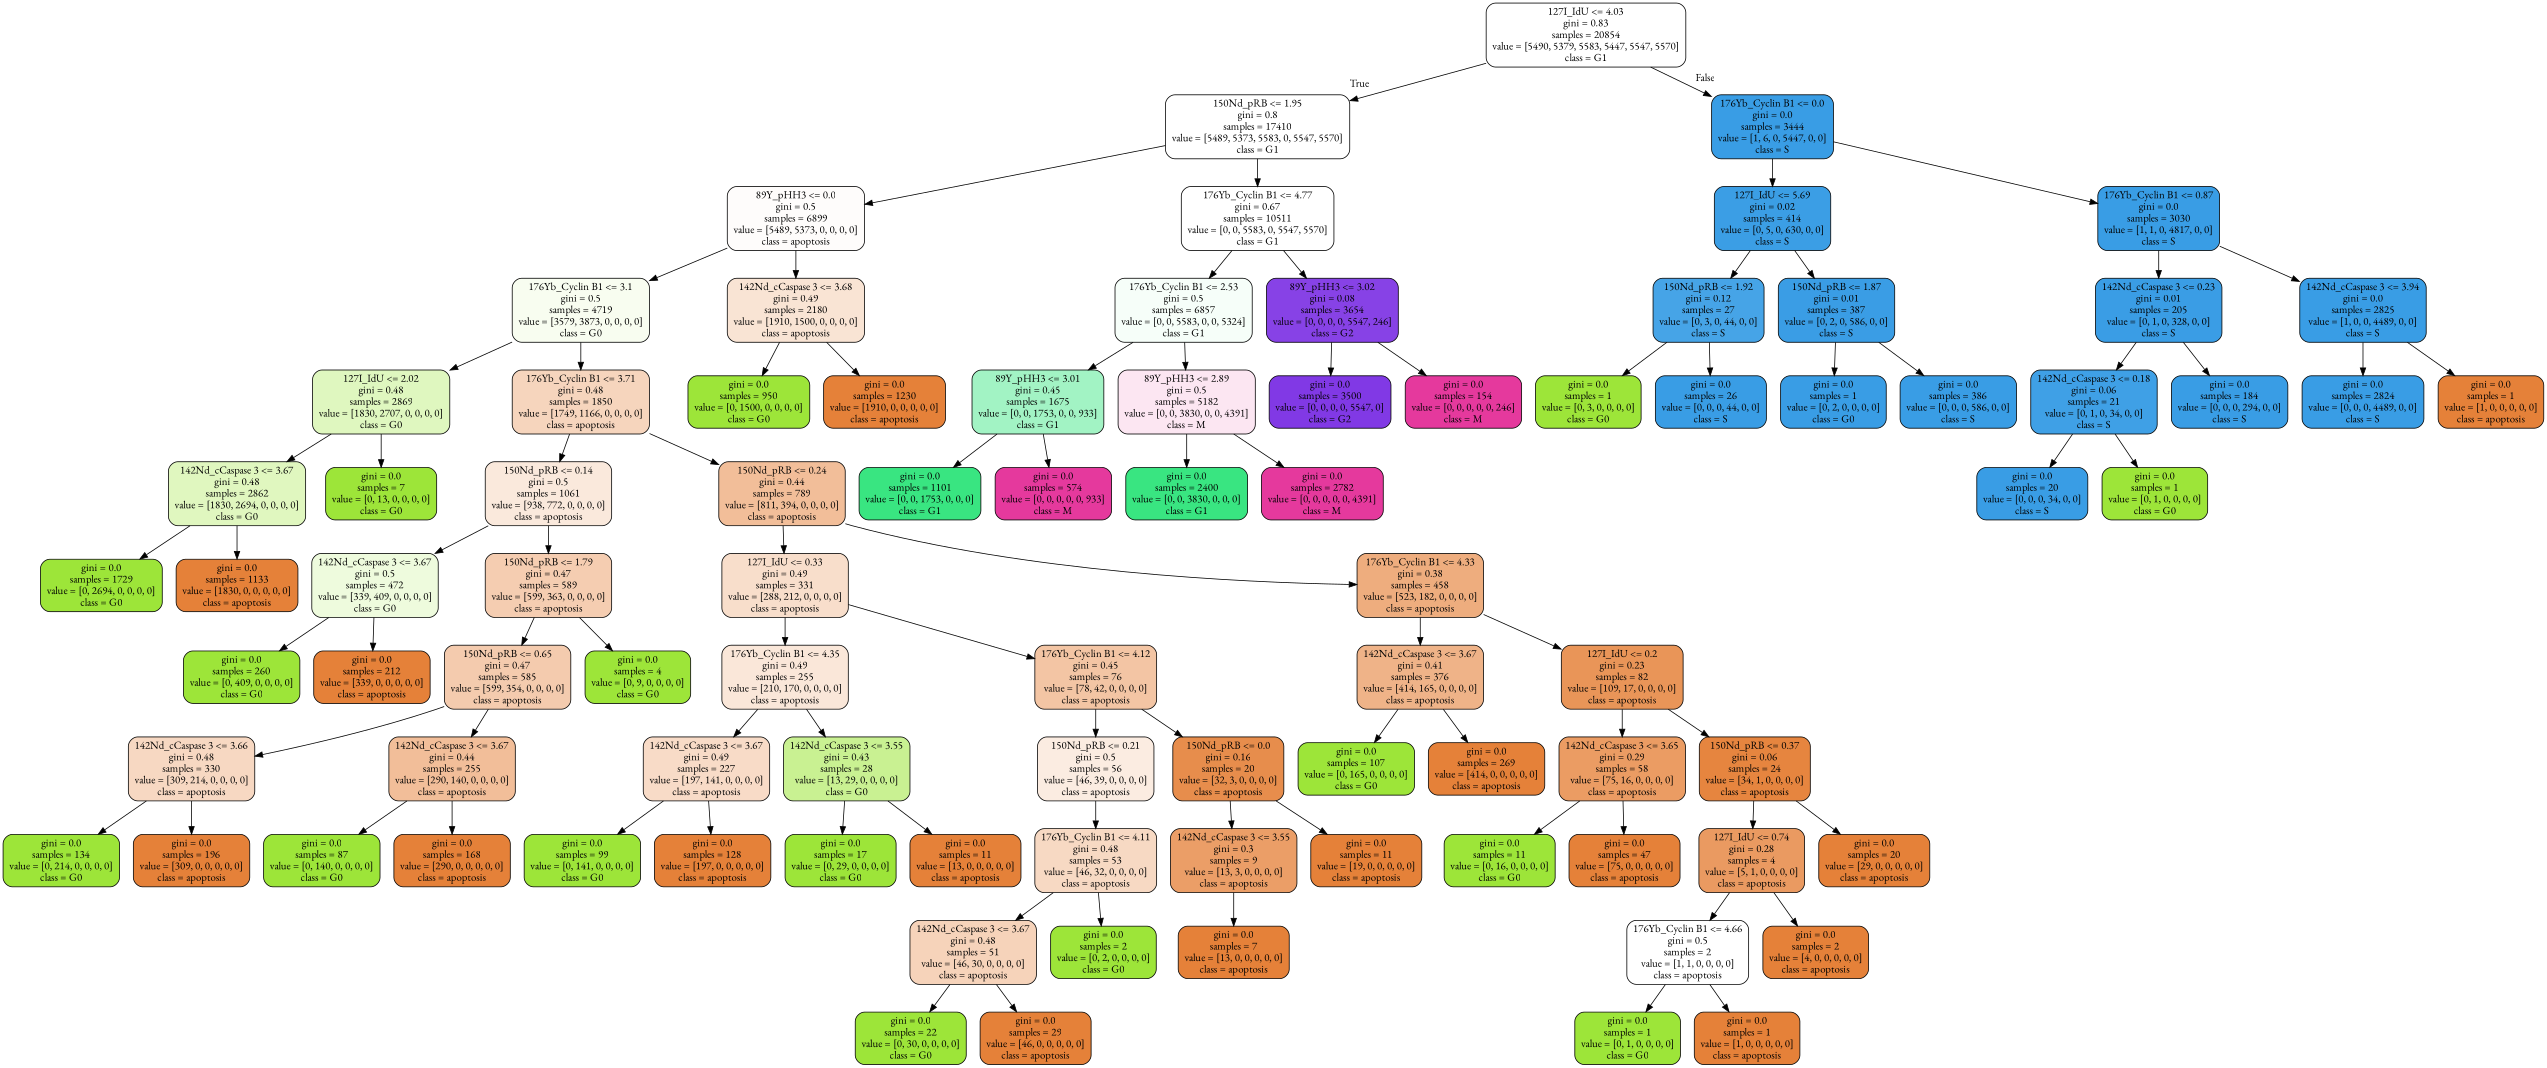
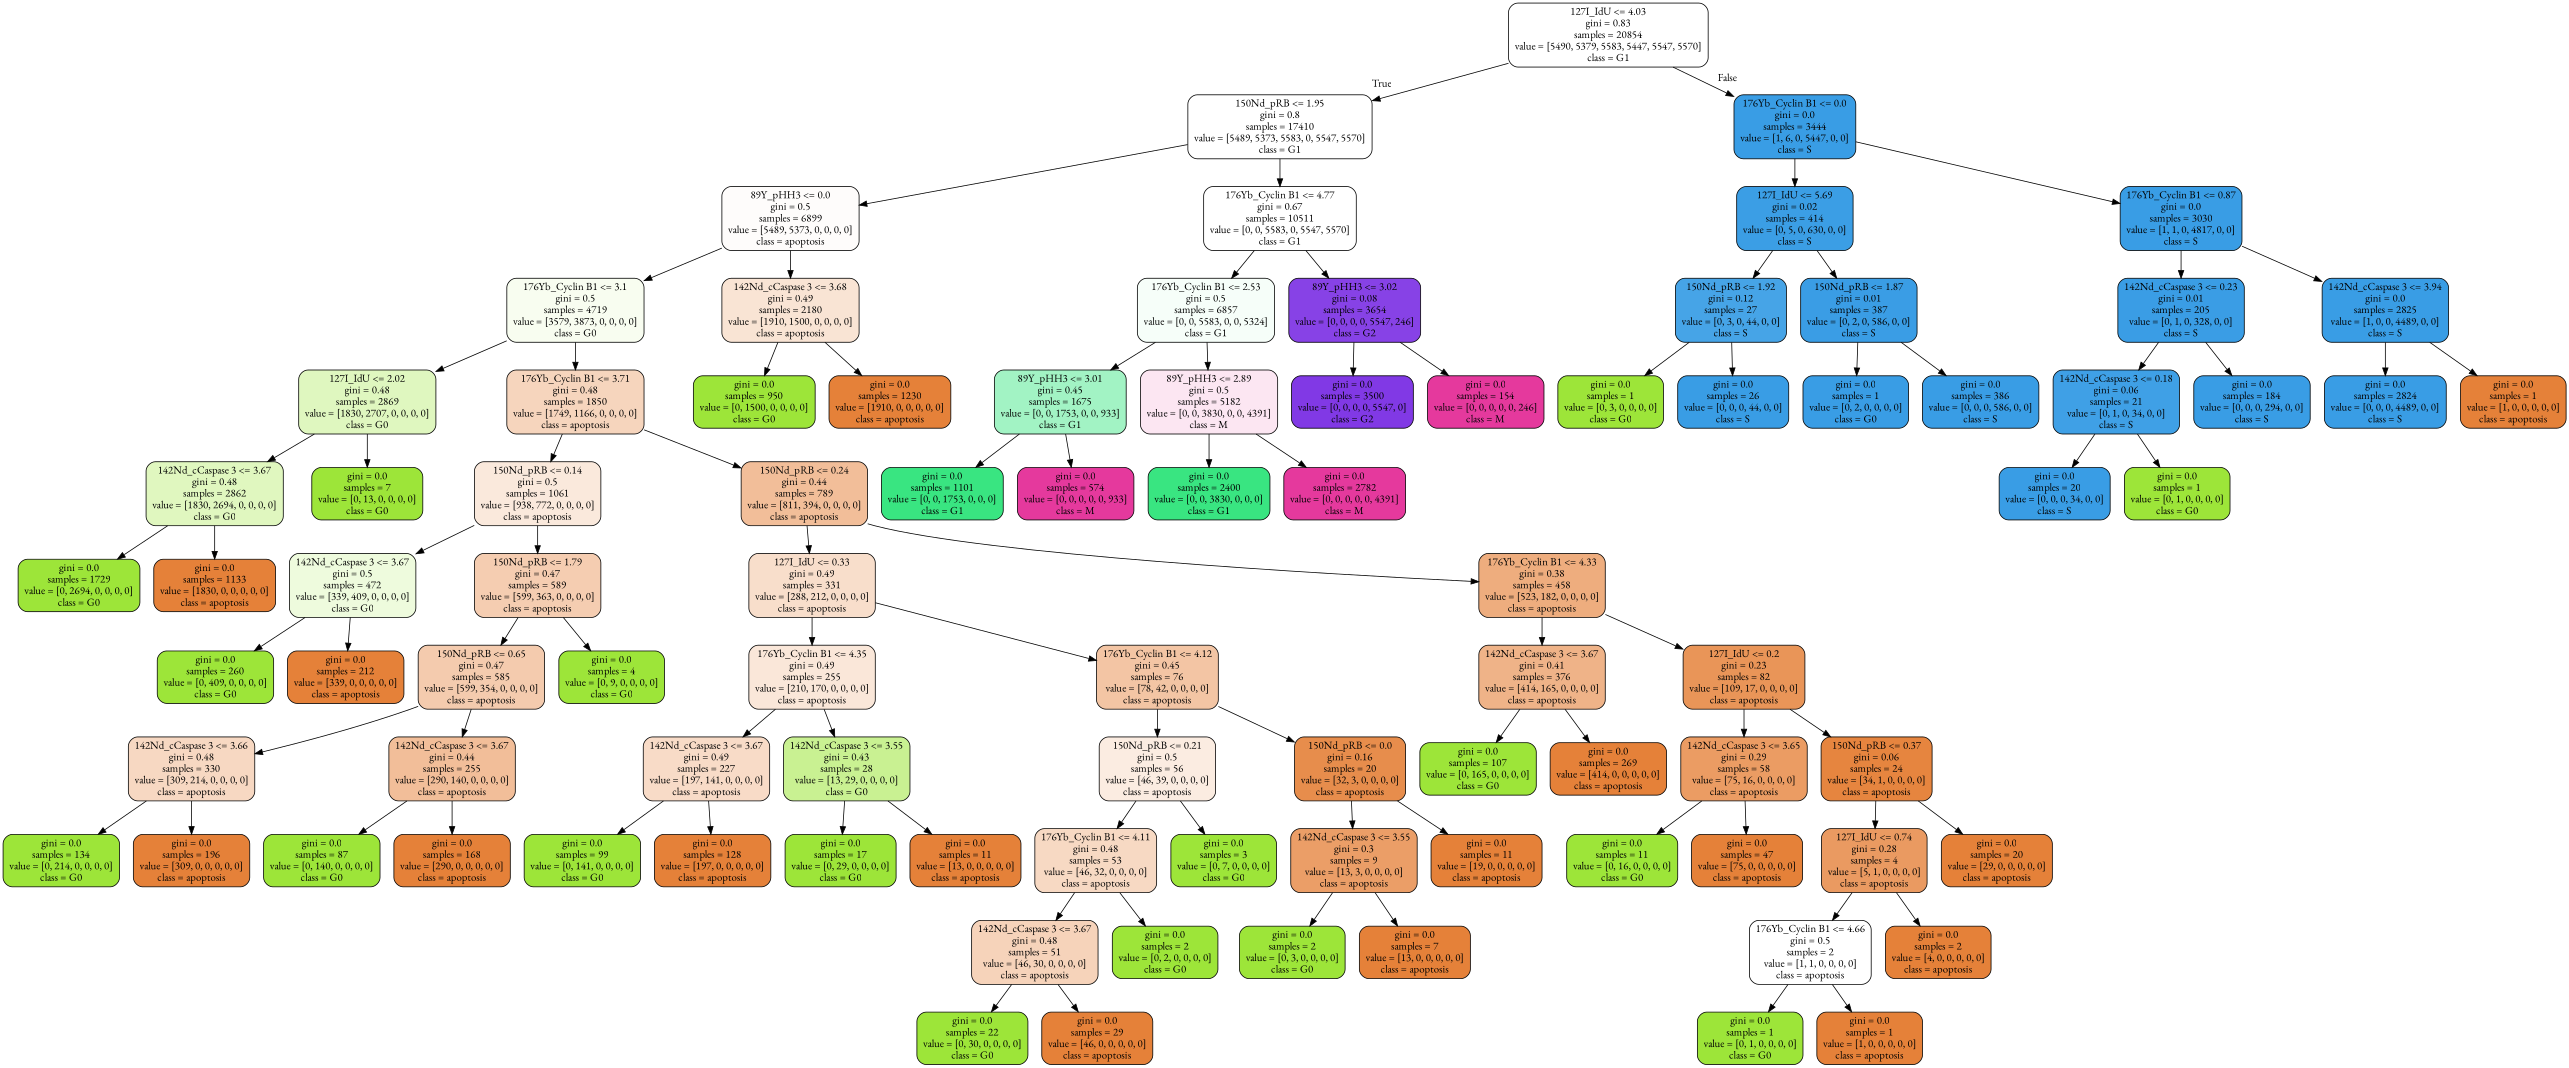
node "gini = 0.0 samples = 3 value = [0, 7, 0, 0, 0, 0] class = G0": added
node "gini = 0.0 samples = 2 value = [0, 3, 0, 0, 0, 0] class = G0": added
